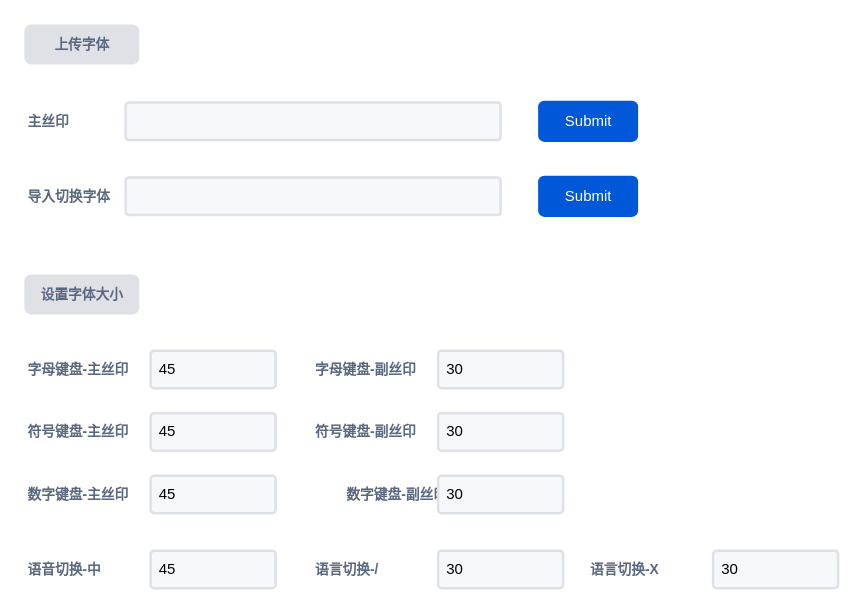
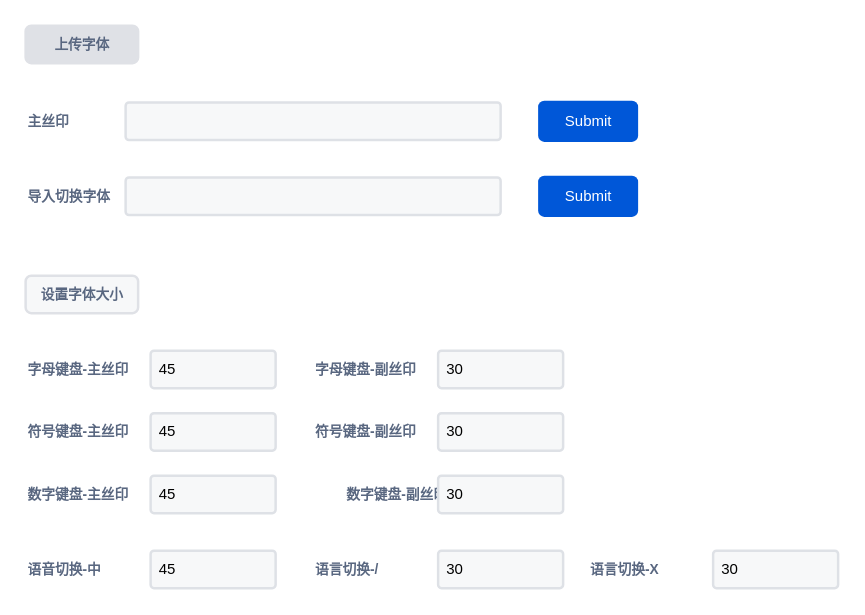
node "设置字体大小": fillcolor #dfe1e6 -> #f7f8f9
